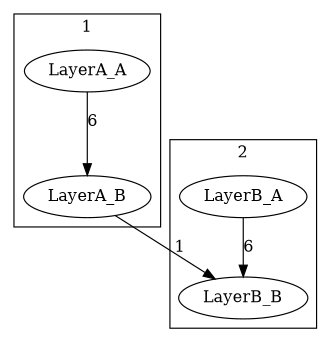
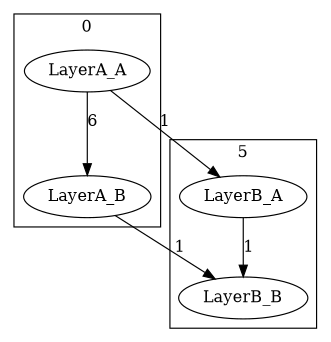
cluster "1": label "1" -> "0"
edge "LayerA_A" -> "LayerB_A": added, label "1"
cluster "2": label "2" -> "5"
edge "LayerB_A" -> "LayerB_B": label "6" -> "1"
